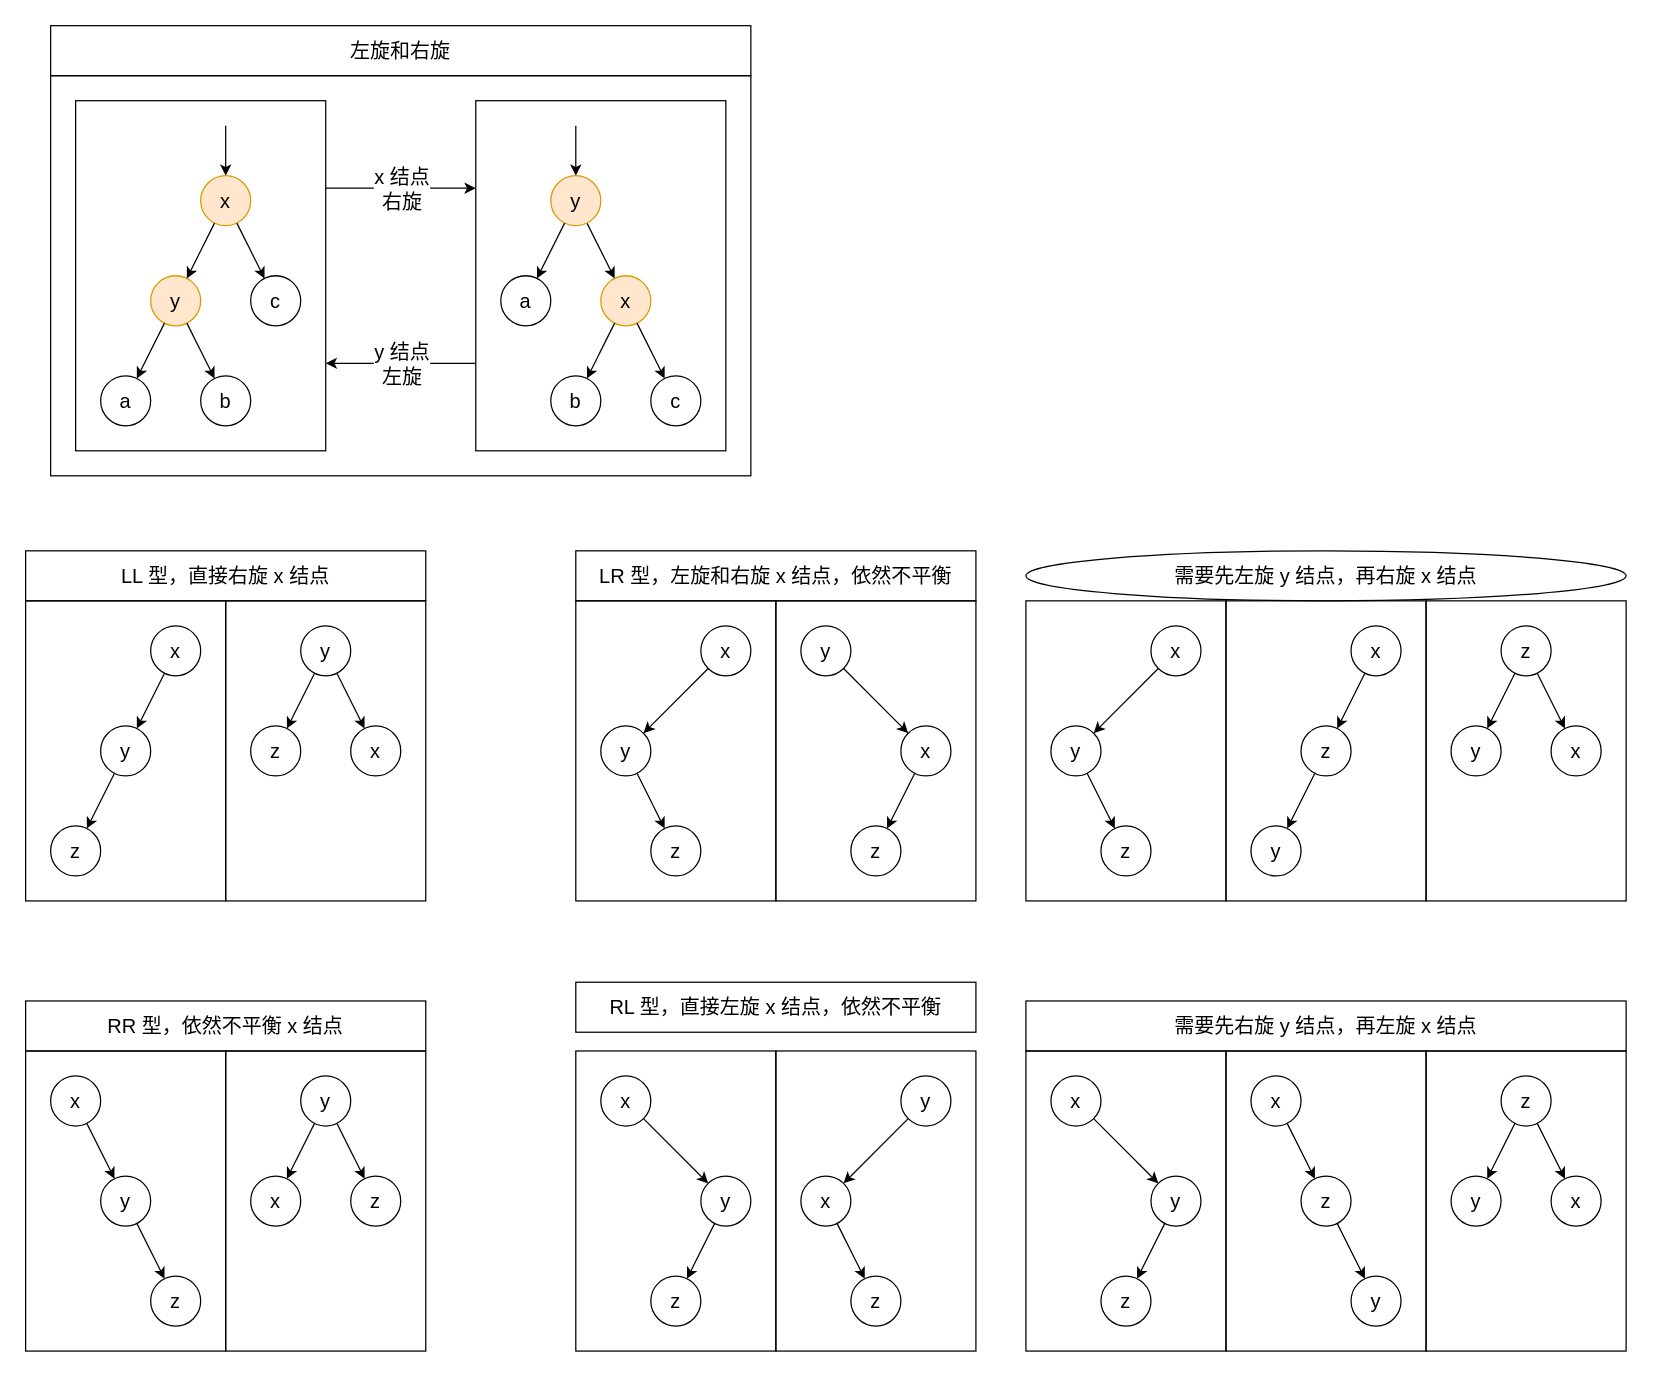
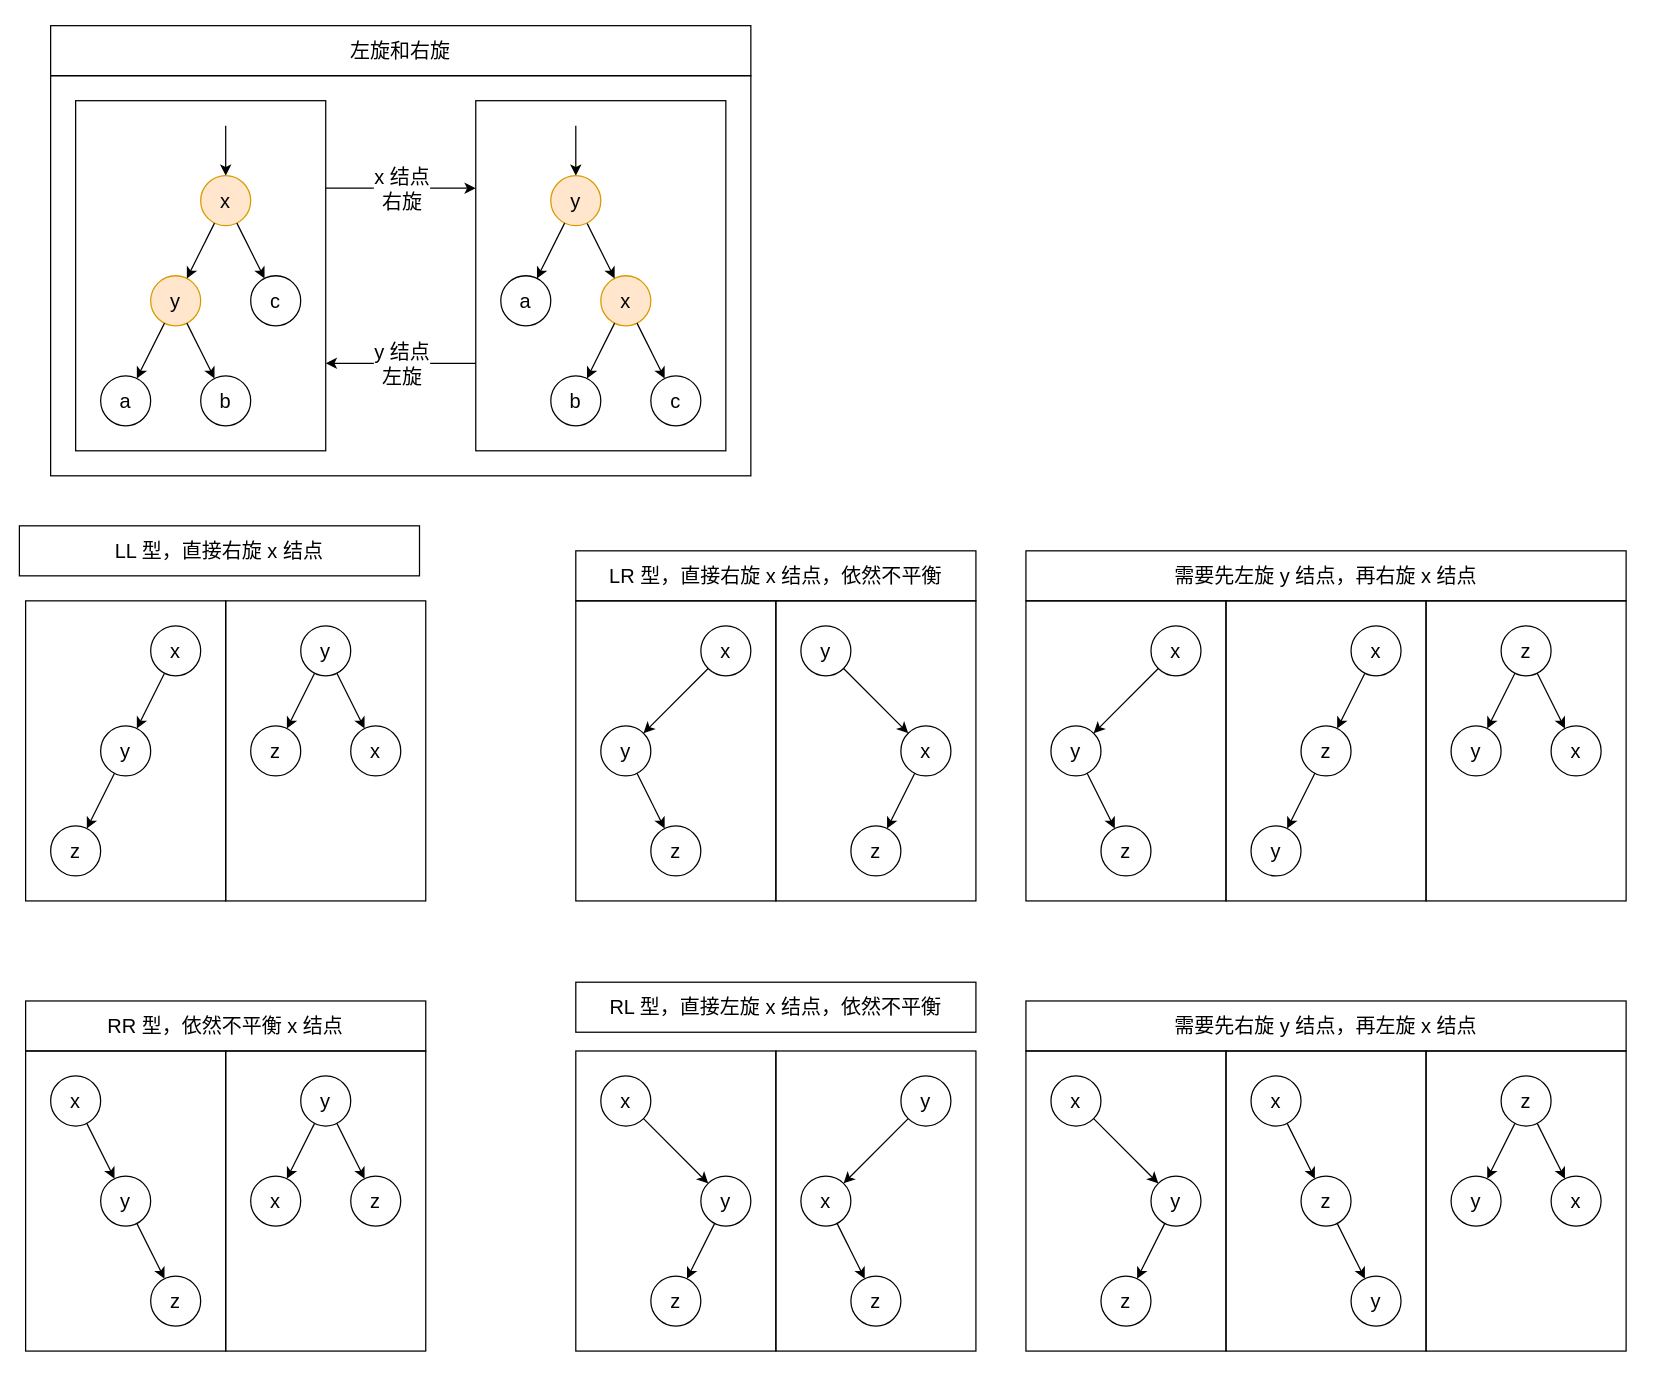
node "LL 型，直接右旋 x 结点": moved (226, 576) -> (219, 551)
node "LR 型，左旋和右旋 x 结点，依然不平衡": label "LR 型，左旋和右旋 x 结点，依然不平衡" -> "LR 型，直接右旋 x 结点，依然不平衡"
node "需要先左旋 y 结点，再右旋 x 结点": shape ellipse -> rectangle
